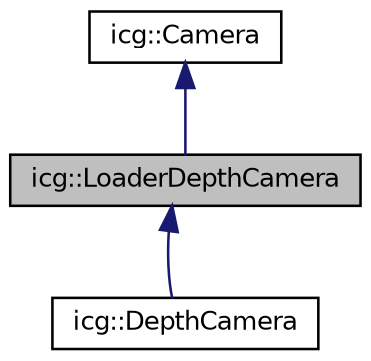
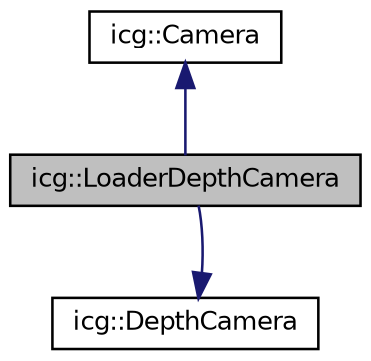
edge "icg::DepthCamera" -> "icg::LoaderDepthCamera": reversed
